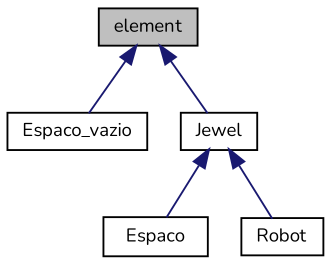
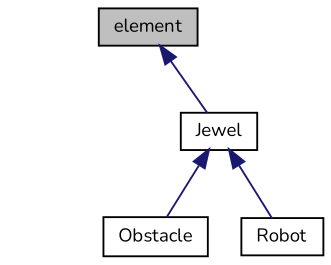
node "Espaco_vazio": removed
node "Espaco": label "Espaco" -> "Obstacle"
